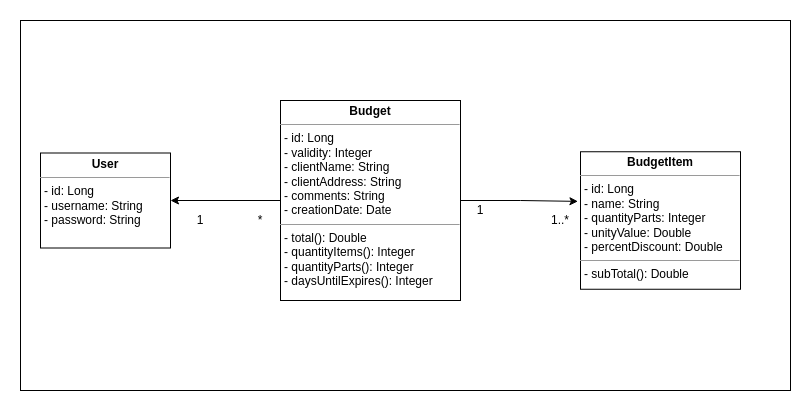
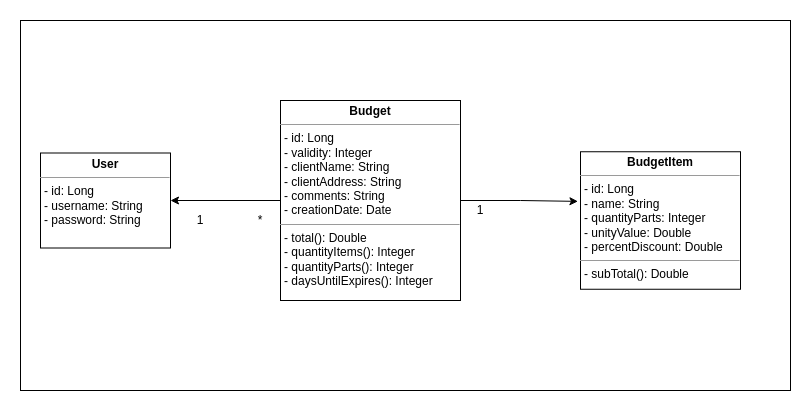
node "1..*": removed
